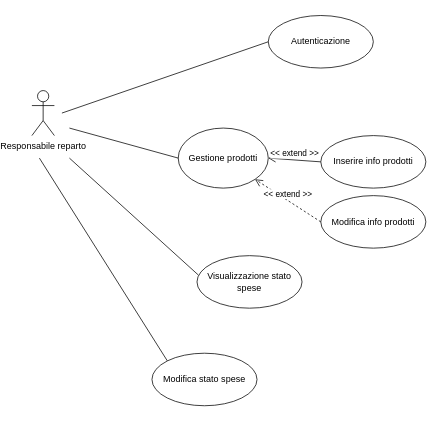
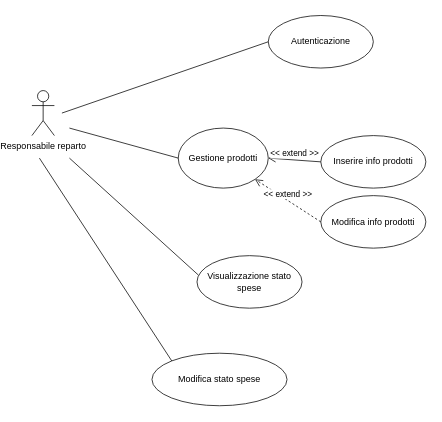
node "Modifica stato spese": size 105x53 -> 135x53
